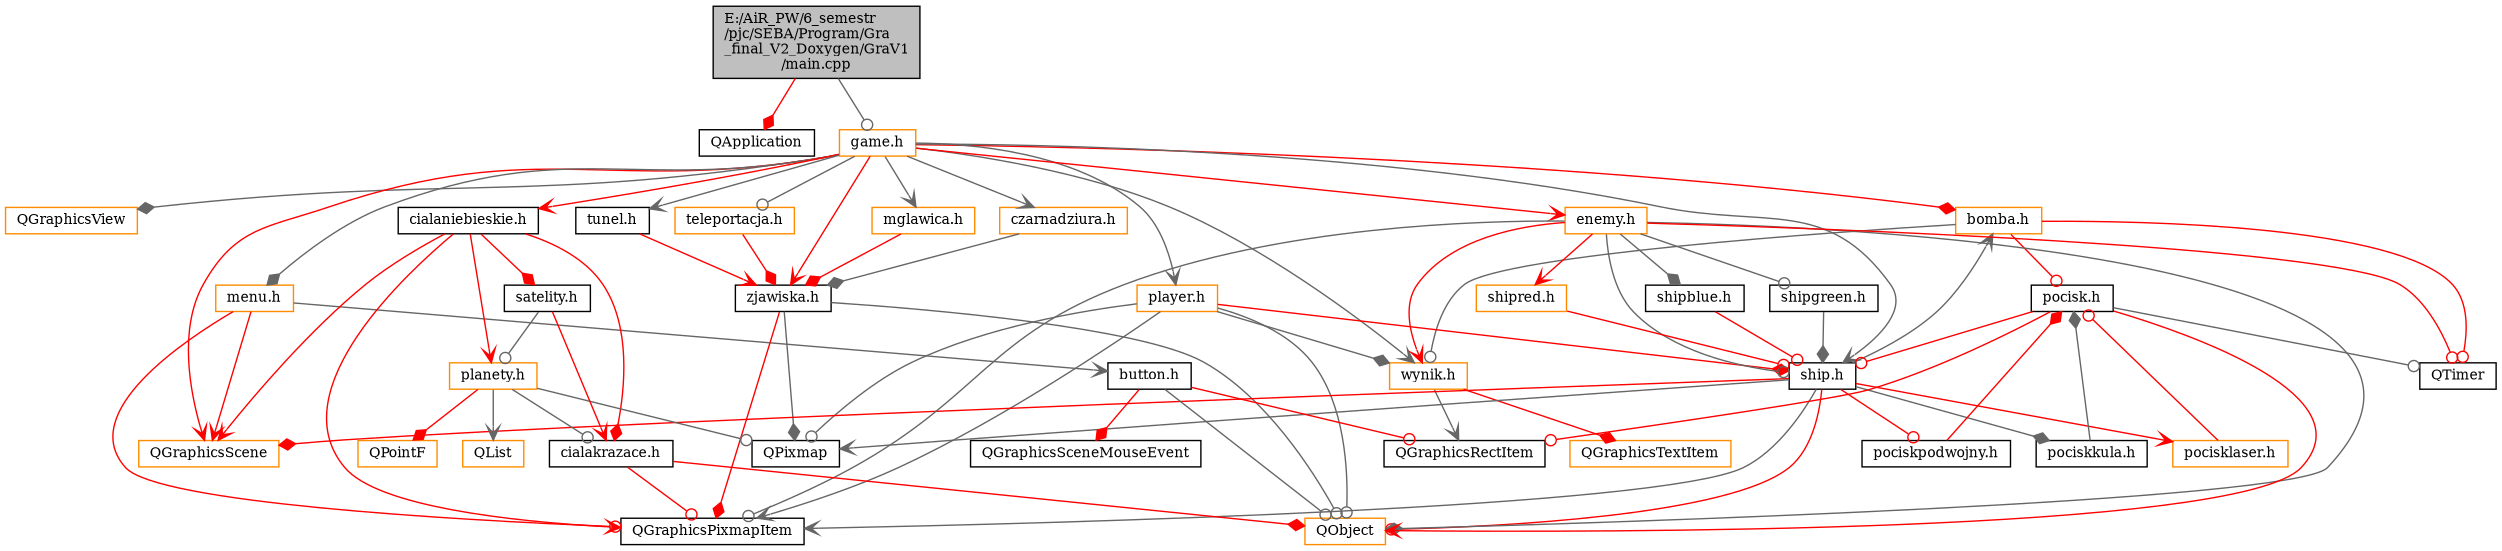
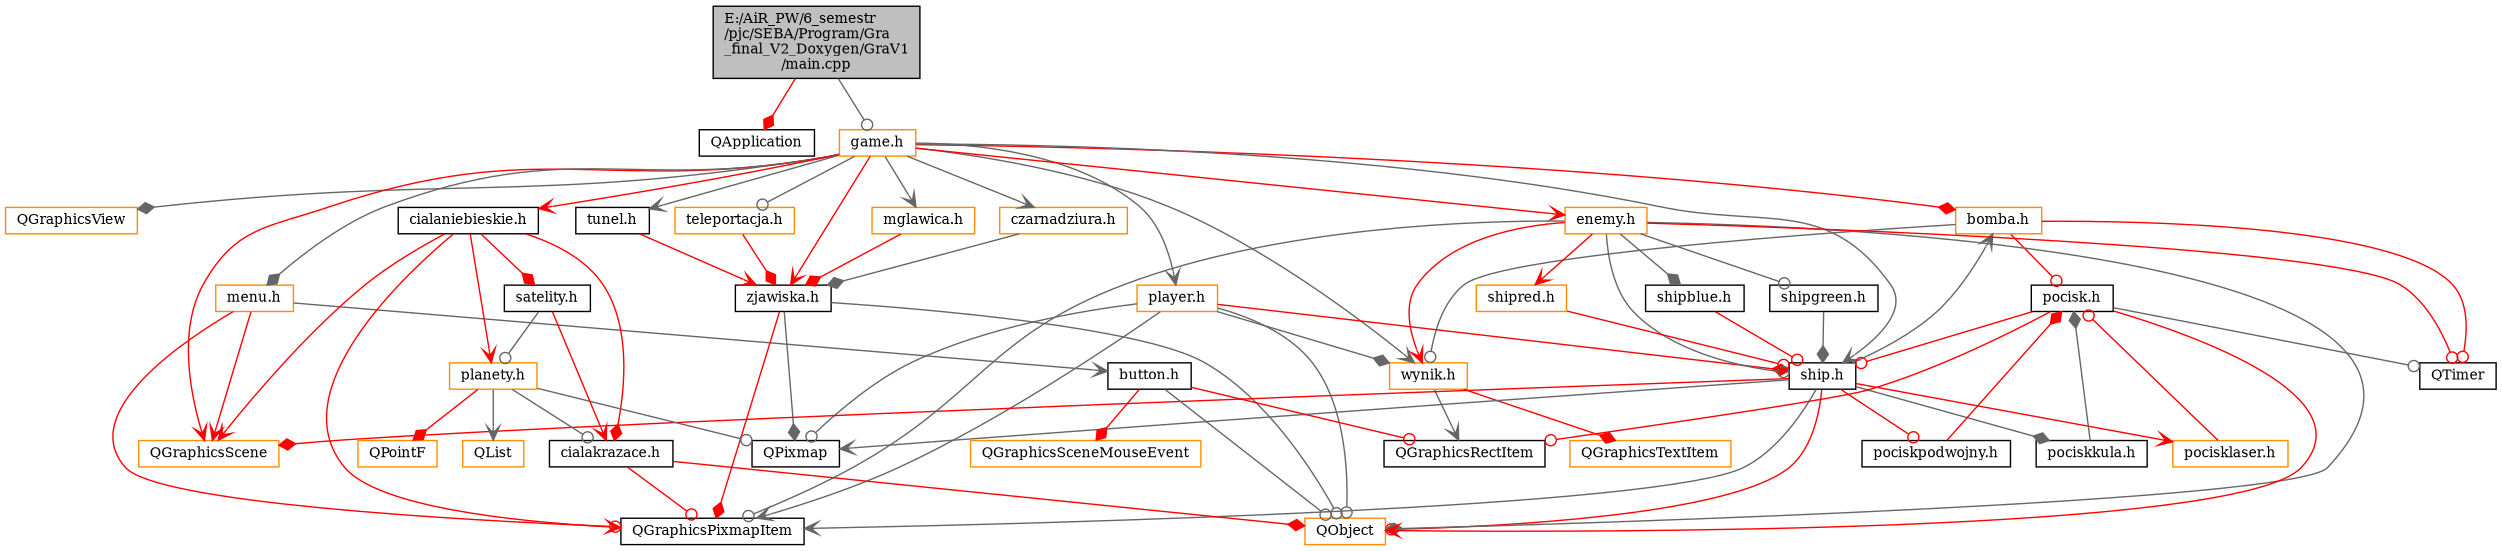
node "QGraphicsSceneMouseEvent": color black -> darkorange
